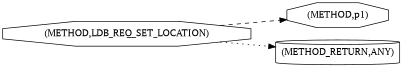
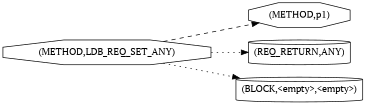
node "(METHOD,LDB_REQ_SET_LOCATION)": label "(METHOD,LDB_REQ_SET_LOCATION)" -> "(METHOD,LDB_REQ_SET_ANY)"
node "(METHOD_RETURN,ANY)": label "(METHOD_RETURN,ANY)" -> "(REQ_RETURN,ANY)"
node "(BLOCK,<empty>,<empty>)": added
